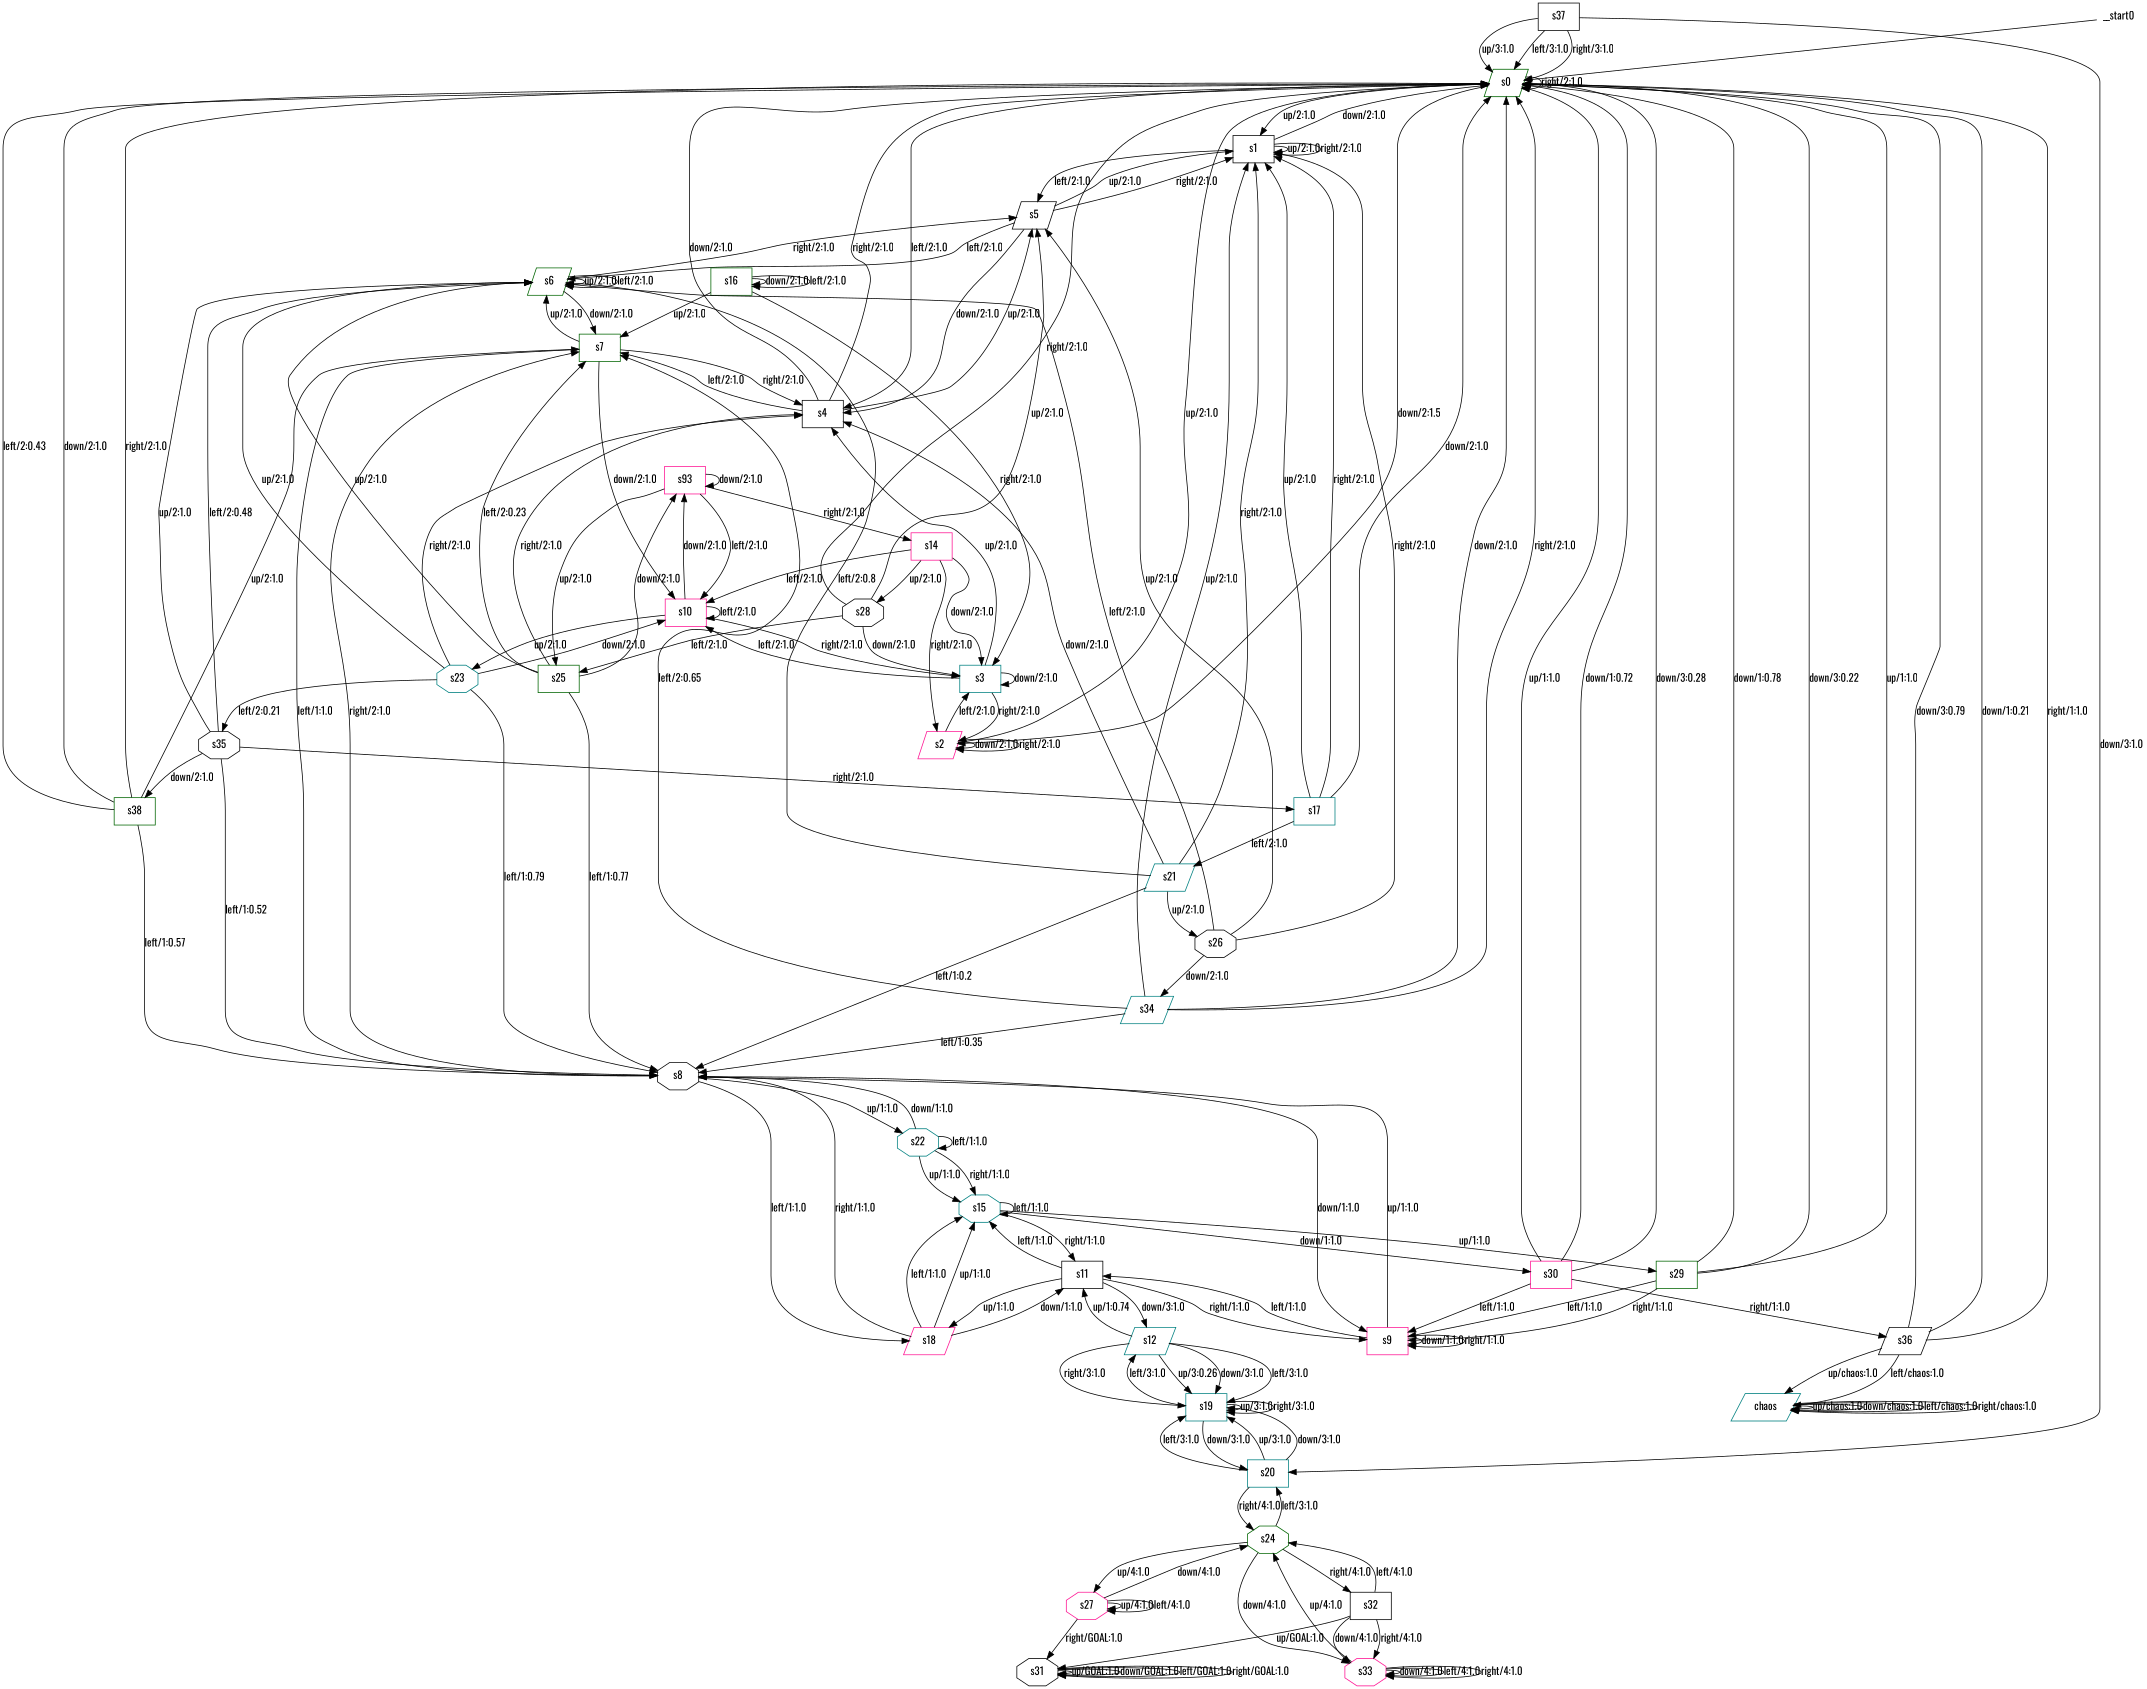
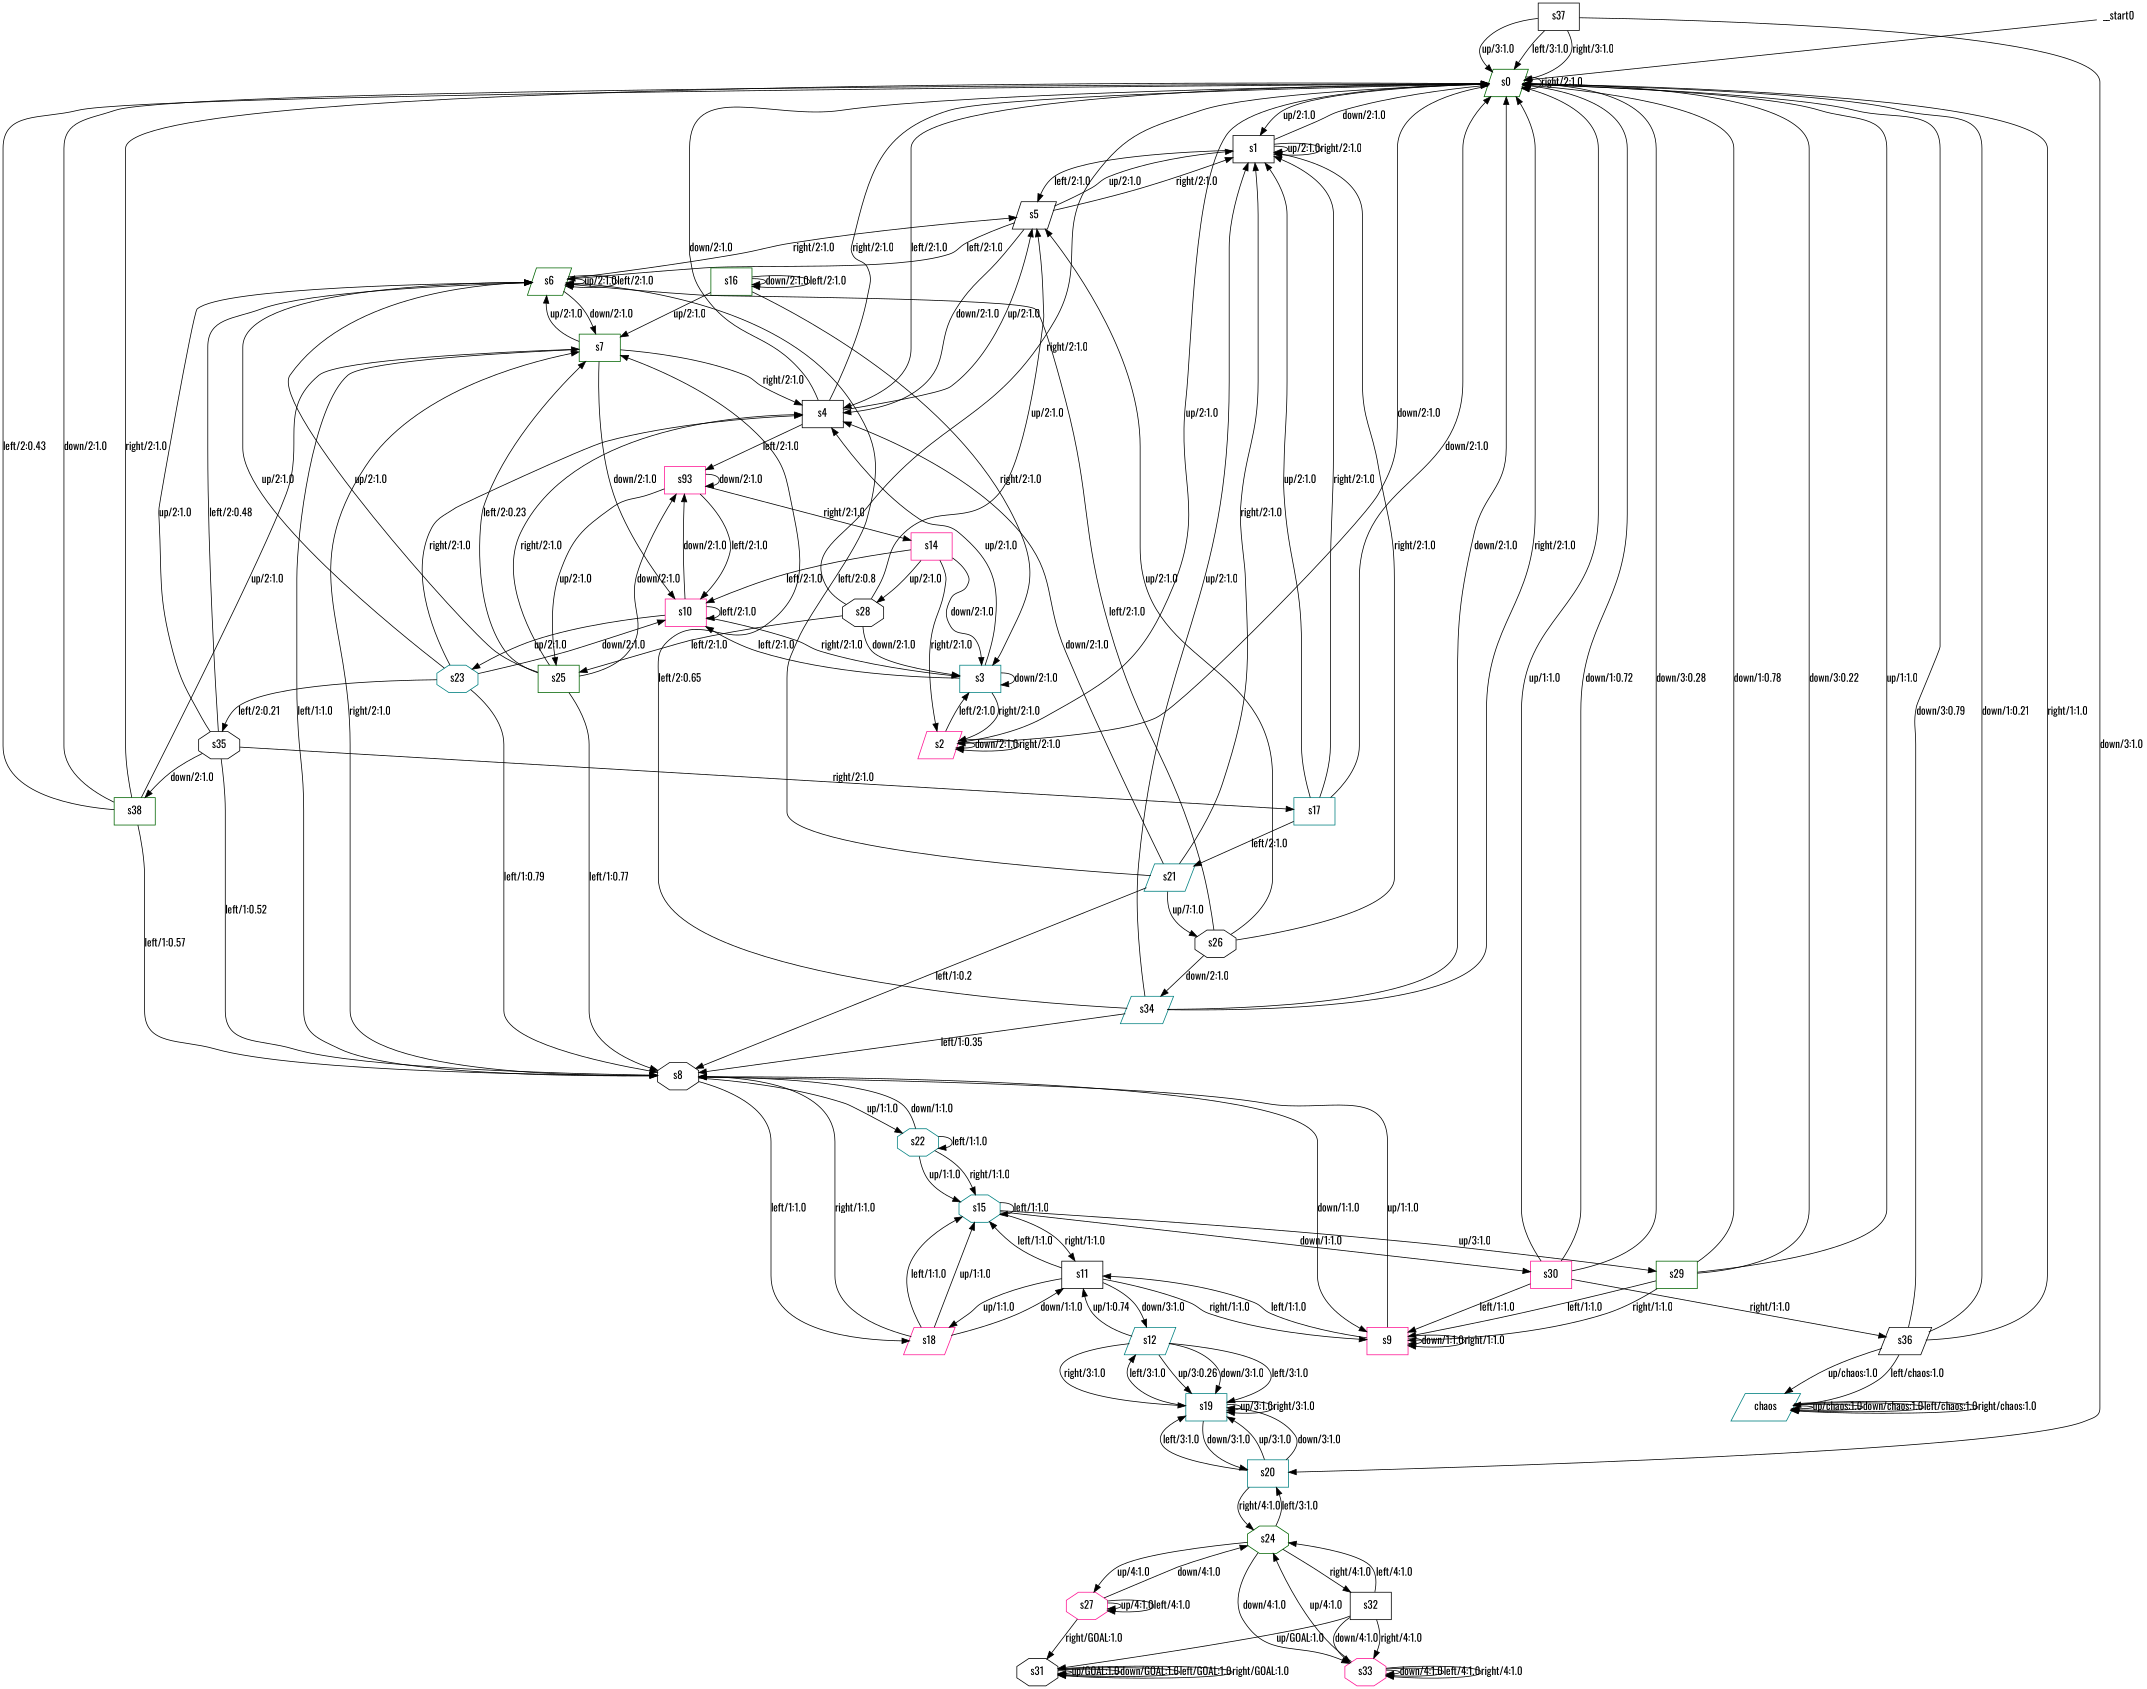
edge "s4" -> "s7": now "s4" -> "s93"
edge "s0" -> "s2": label "down/2:1.5" -> "down/2:1.0"
edge "s21" -> "s26": label "up/2:1.0" -> "up/7:1.0"
edge "s15" -> "s29": label "up/1:1.0" -> "up/3:1.0"
